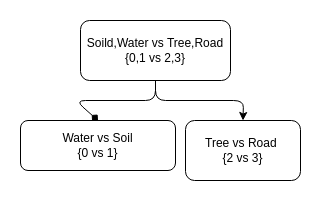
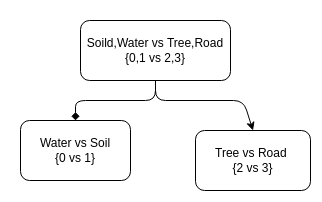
node "Water vs Soil {0 vs 1}": size 155x50 -> 110x60
node "Tree vs Road {2 vs 3}": moved (243, 151) -> (253, 161)
